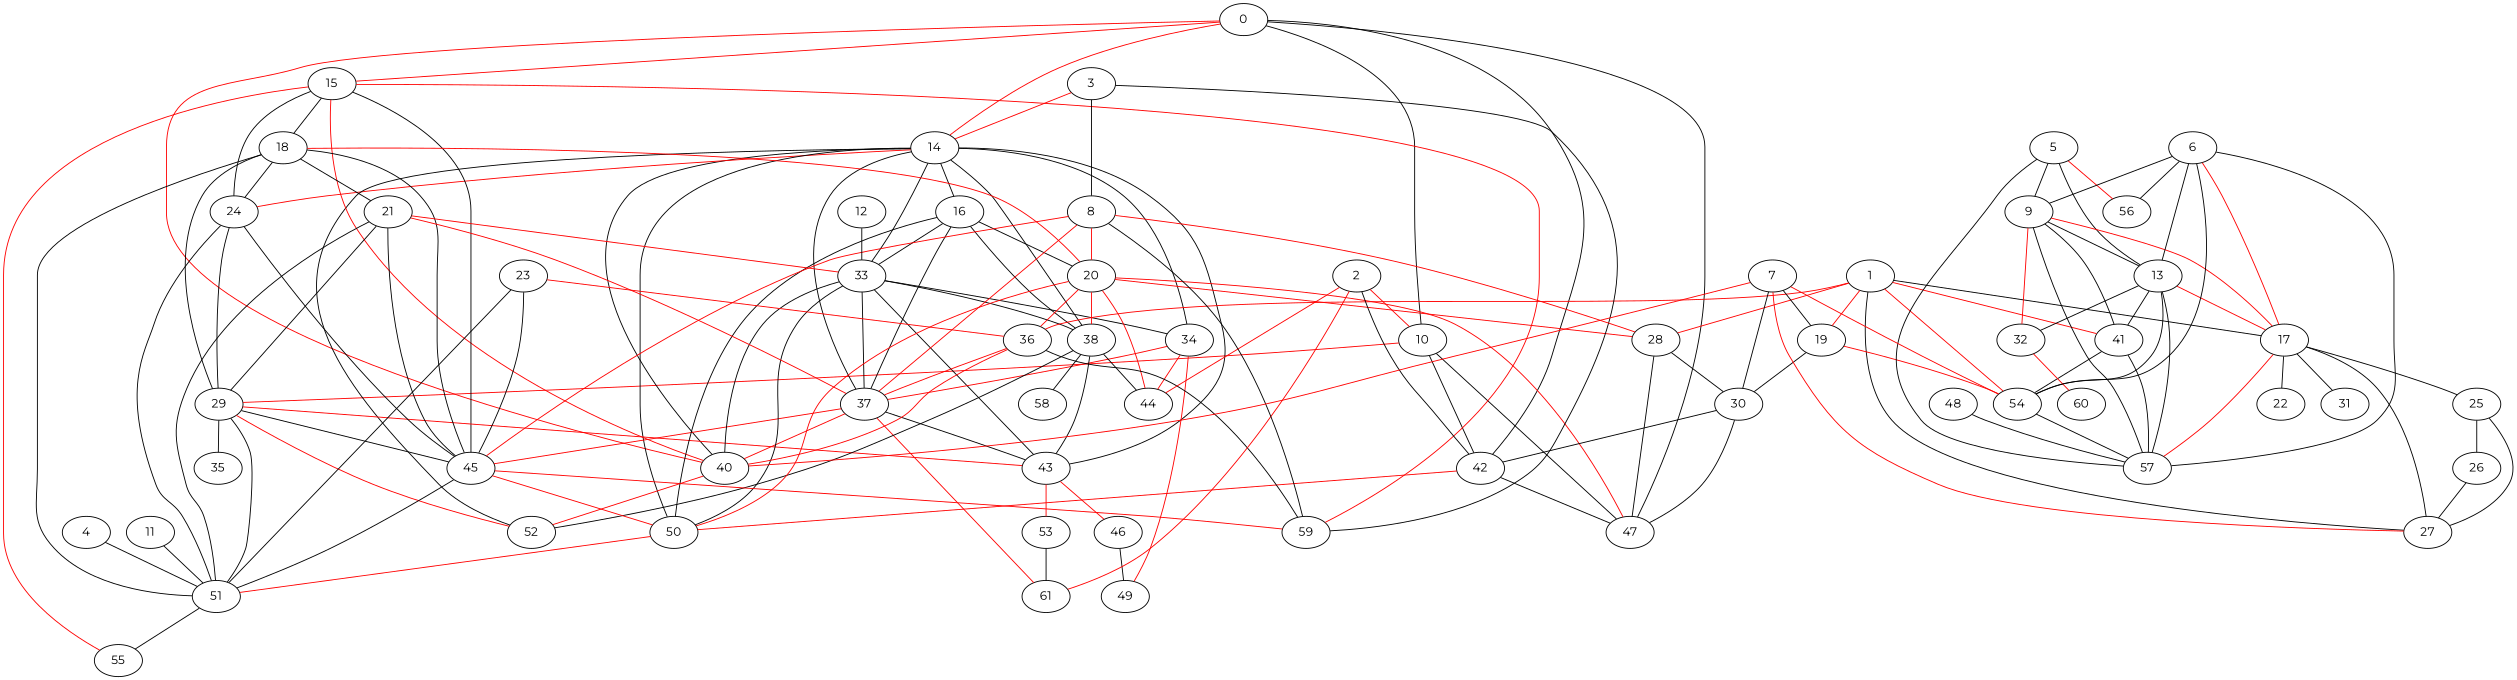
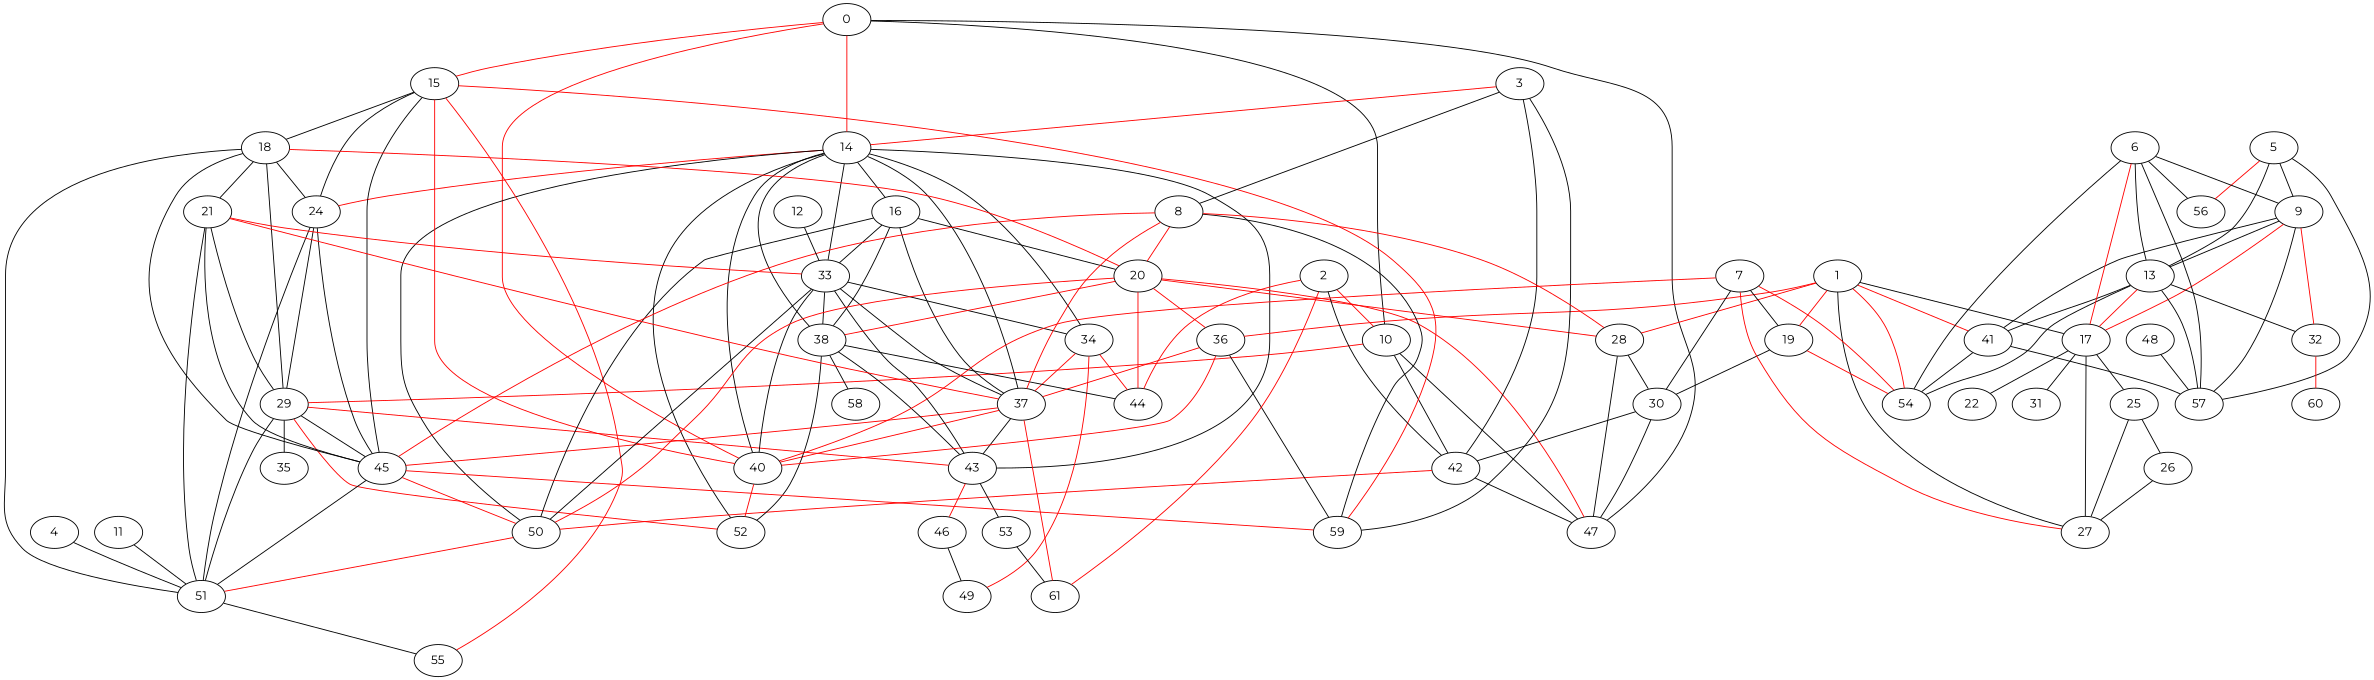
edge "0" -- "42": now "3" -- "42"
node "23": removed
edge "17" -- "57": removed
edge "54" -- "57": removed
edge "43" -- "53": color red -> black
